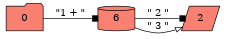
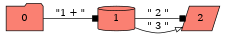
node "6": label "6" -> "1"
